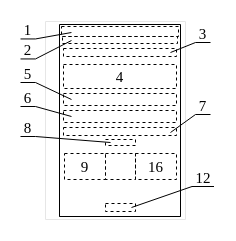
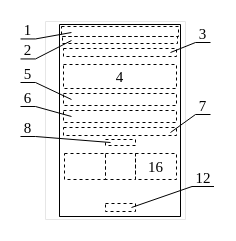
node "9": removed
